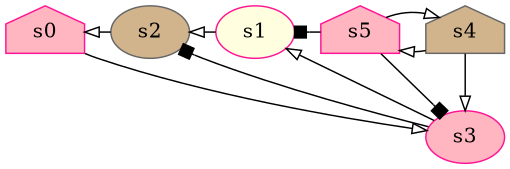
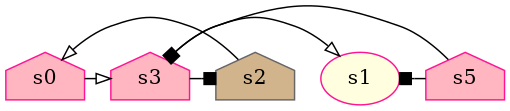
node "s2": shape ellipse -> house
edge "s1" -> "s2": removed
node "s4": removed
node "s3": shape ellipse -> house
